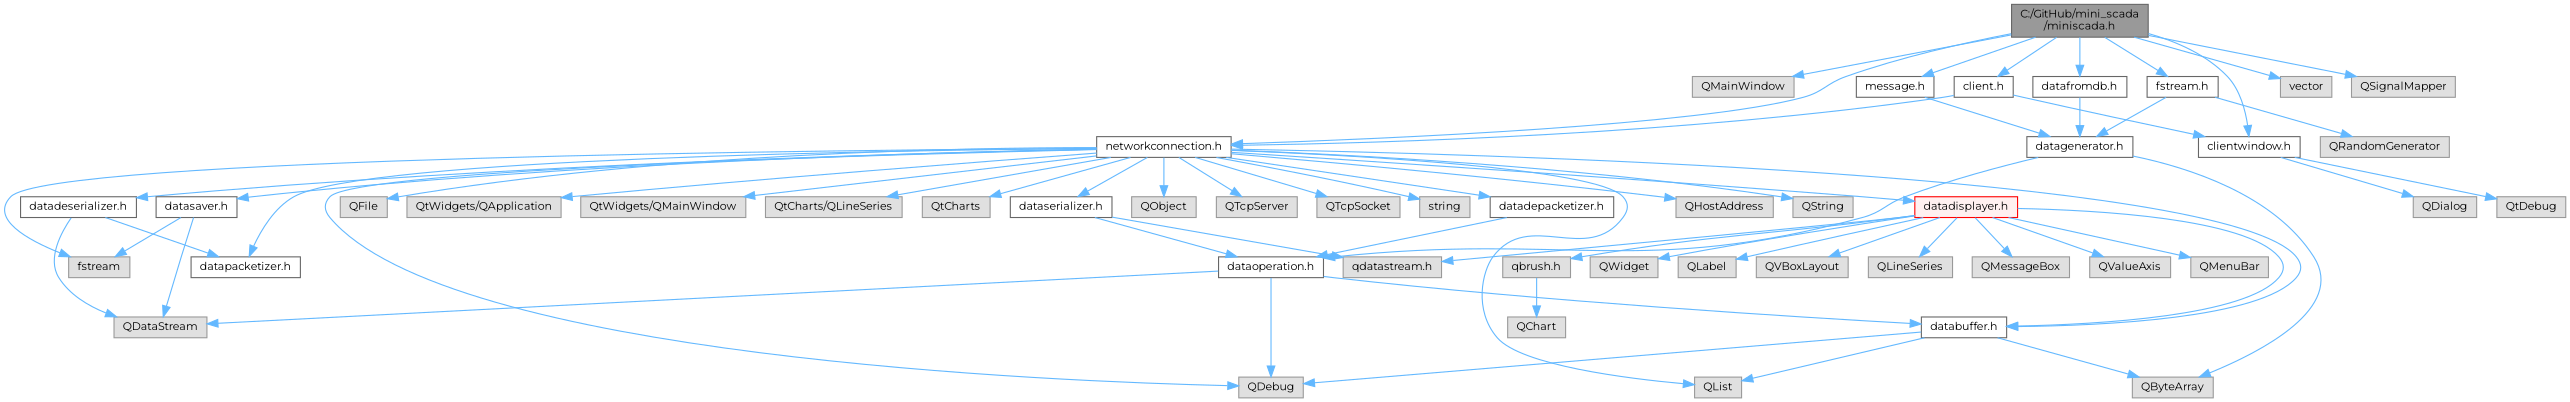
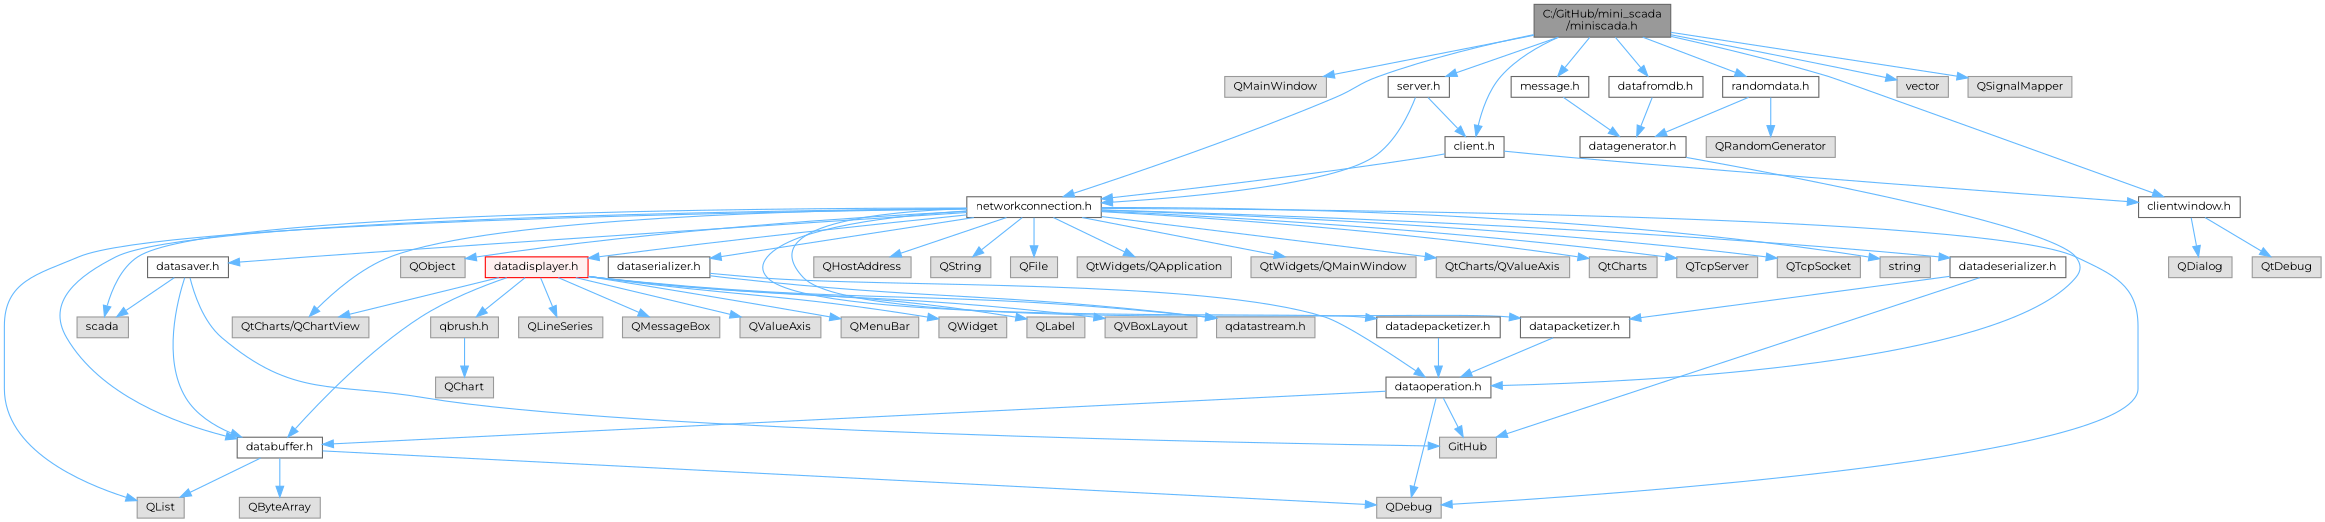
node "server.h": added
node "fstream.h": label "fstream.h" -> "randomdata.h"
node "QtCharts/QLineSeries": label "QtCharts/QLineSeries" -> "QtCharts/QValueAxis"
edge "datagenerator.h" -> "QByteArray": removed
node "fstream": label "fstream" -> "scada"
node "QDataStream": label "QDataStream" -> "GitHub"
node "QtCharts/QChartView": added
edge "datapacketizer.h" -> "dataoperation.h": added
edge "datasaver.h" -> "databuffer.h": added
